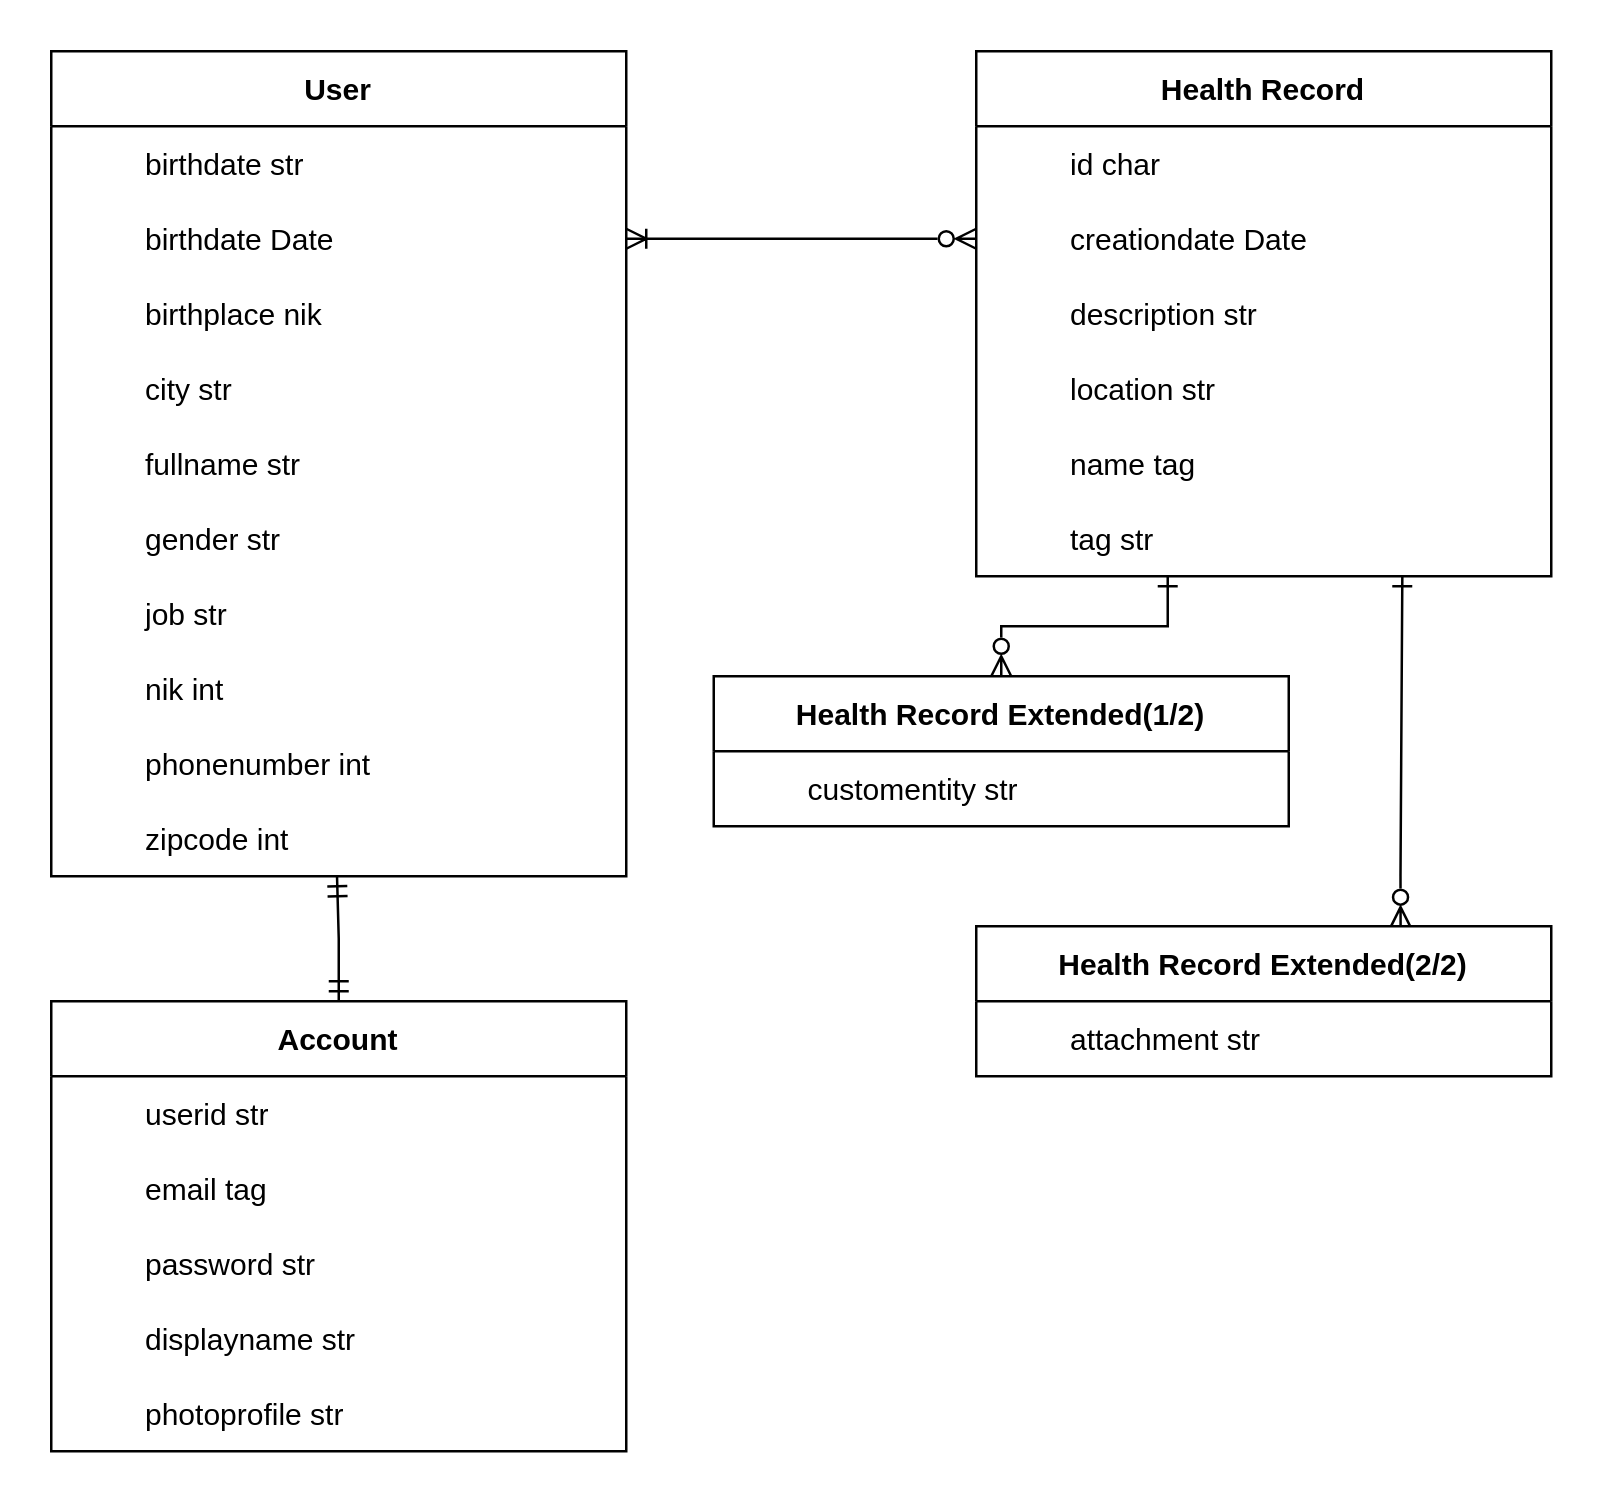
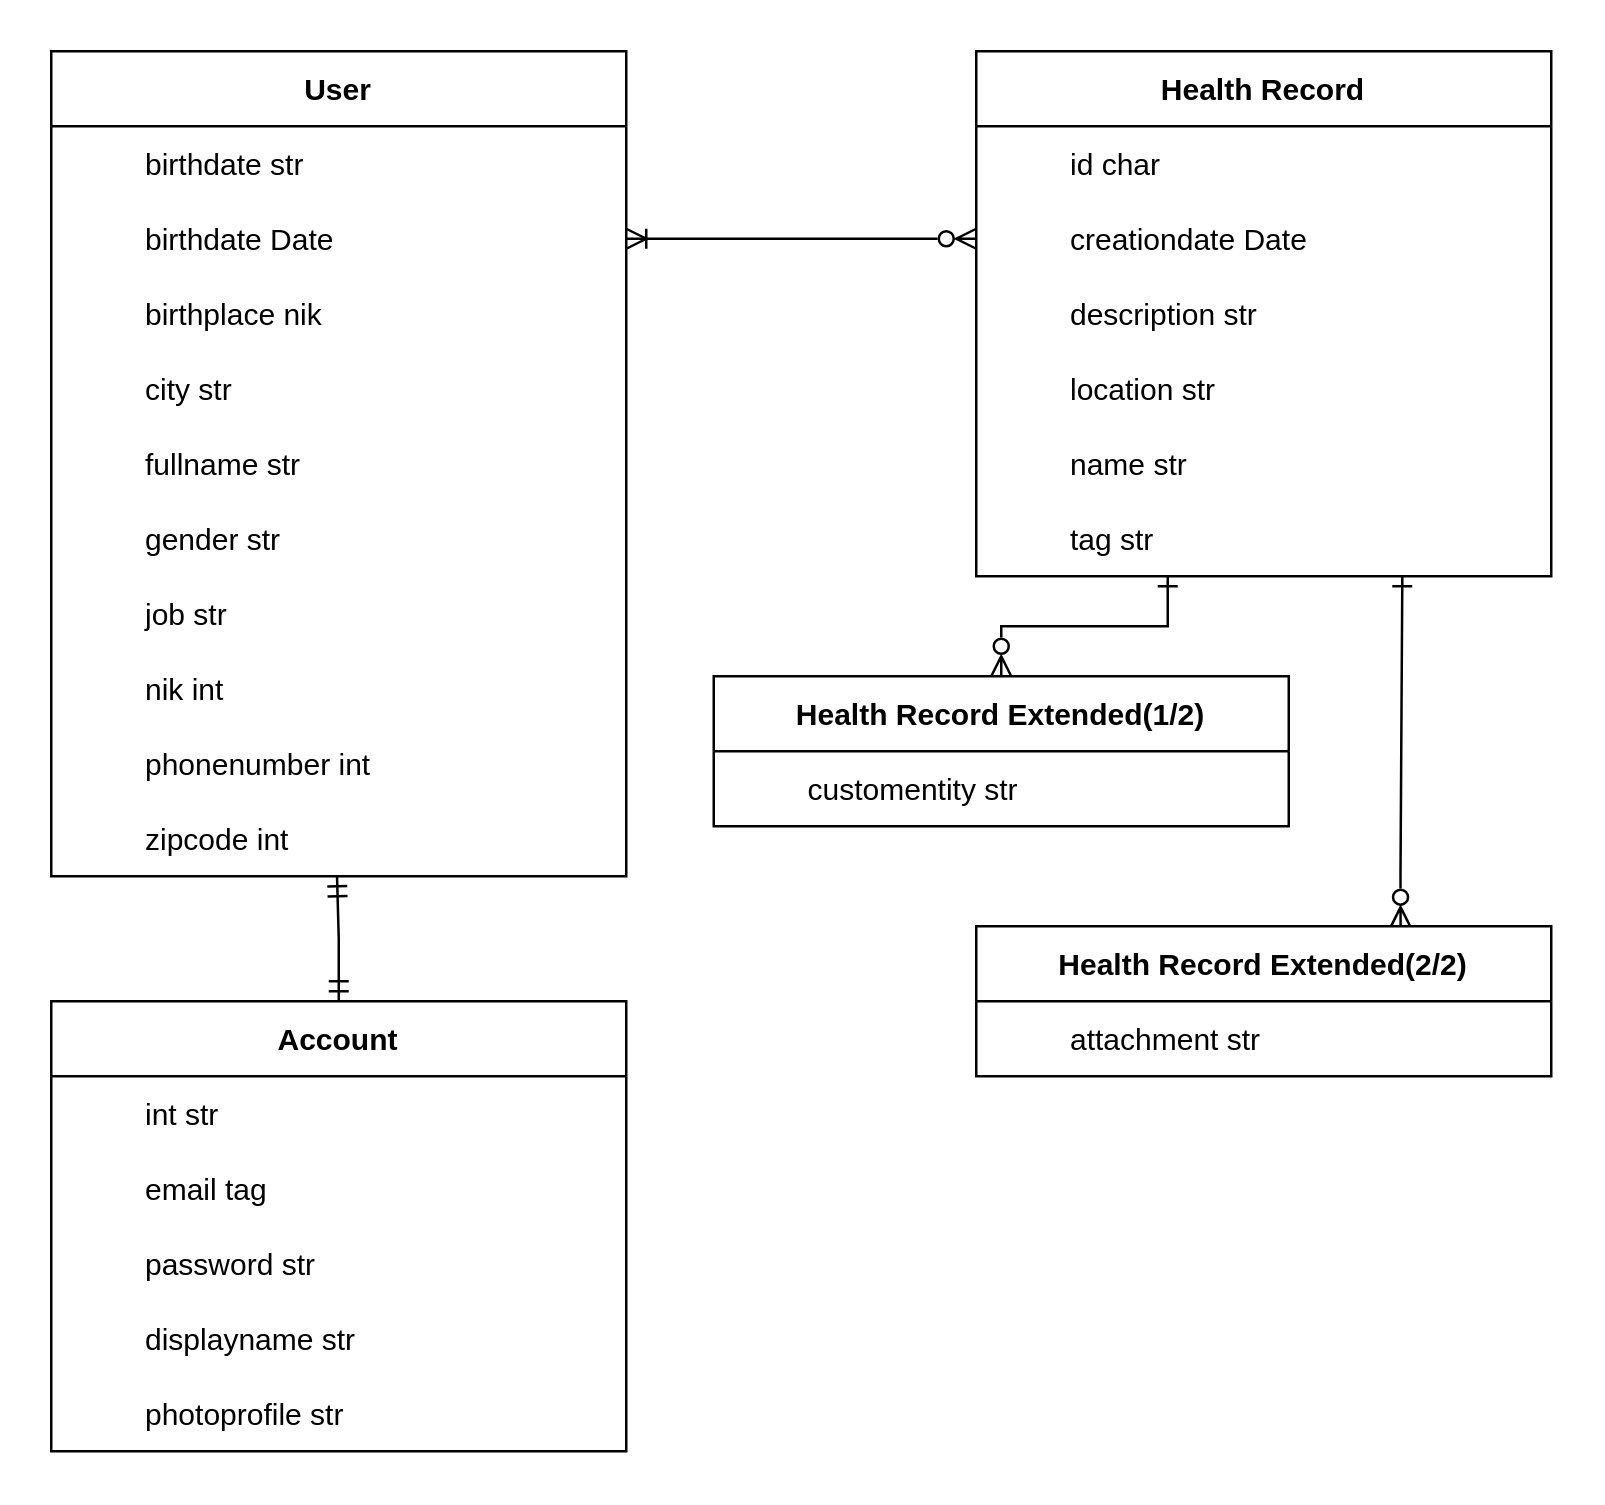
node "name tag": label "name tag" -> "name str"
node "userid str": label "userid str" -> "int str"
